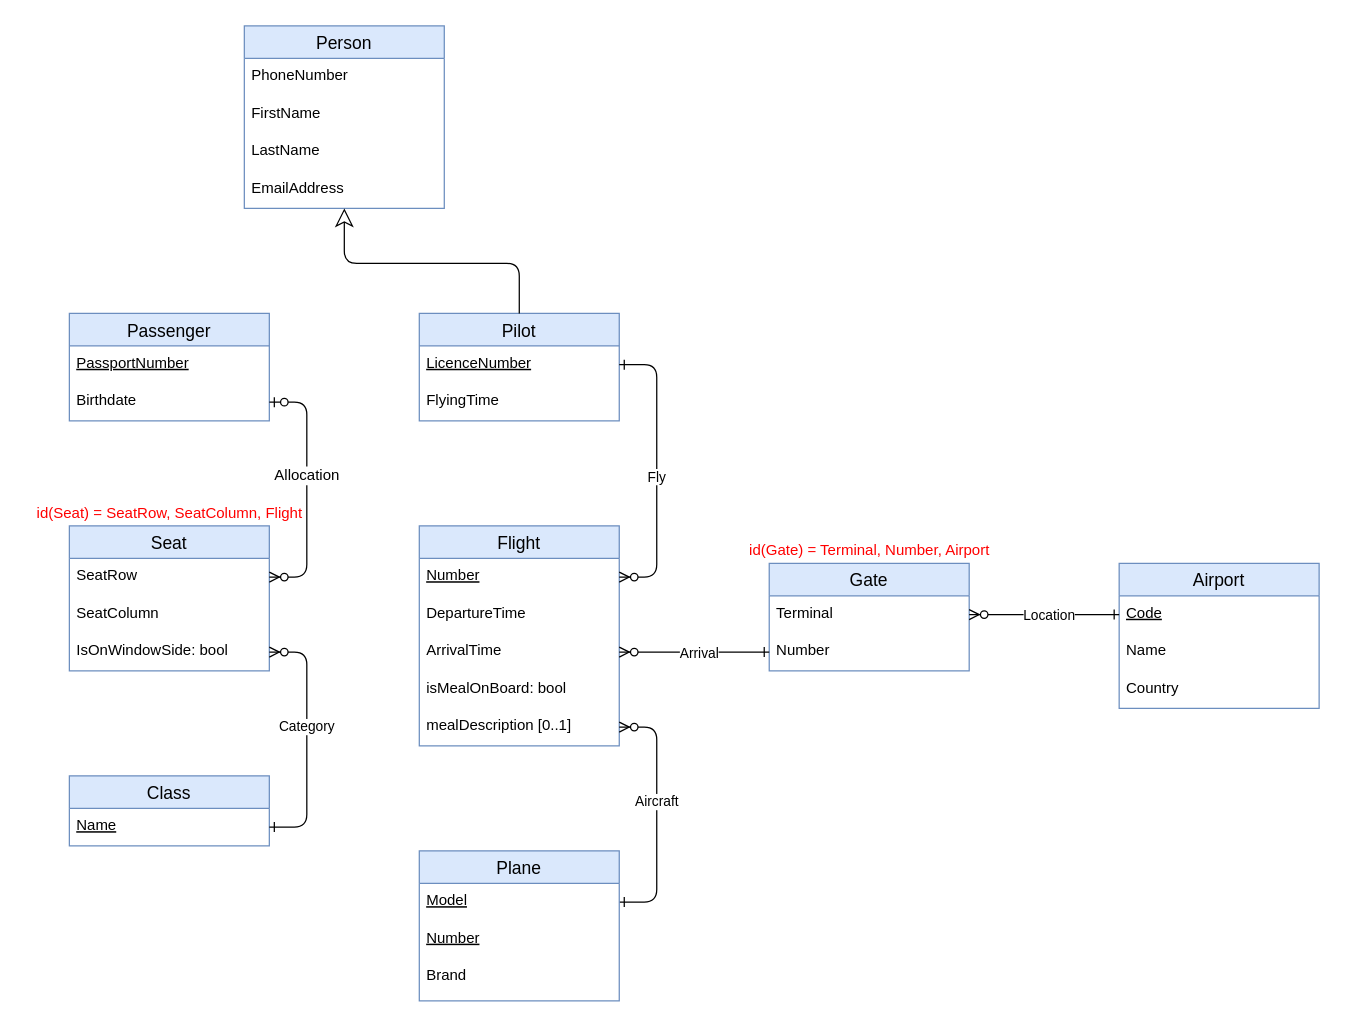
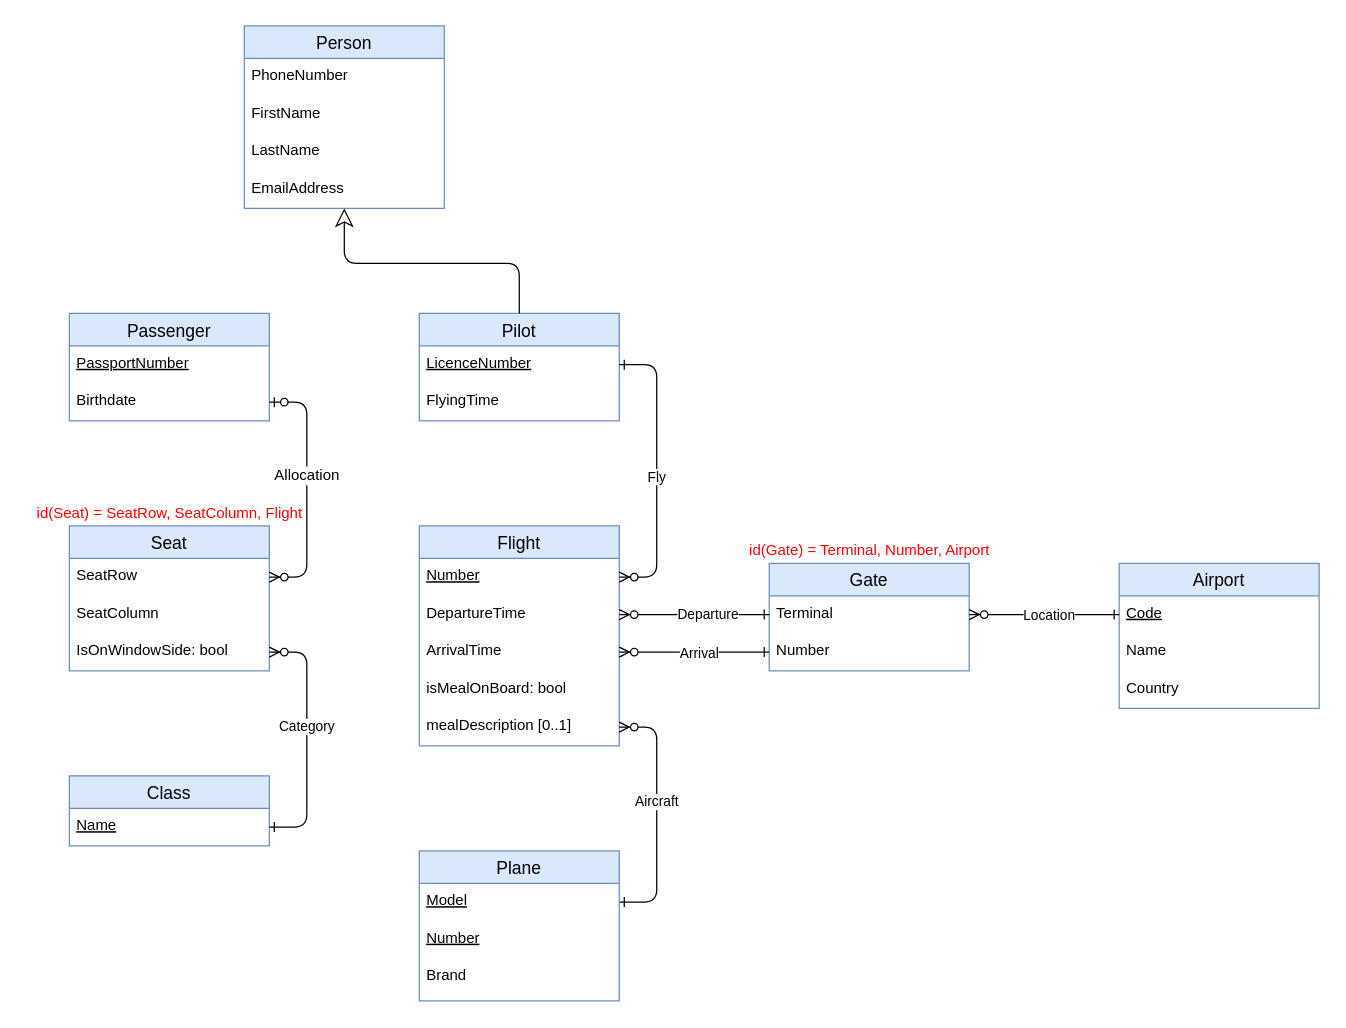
edge "DepartureTime" -- "Terminal": added, label "Departure"
